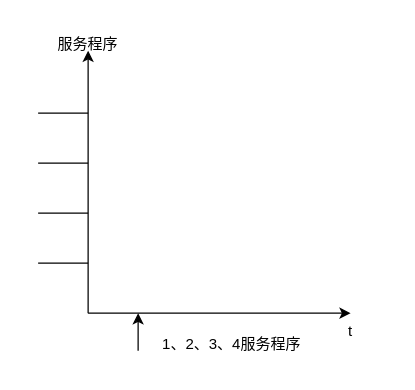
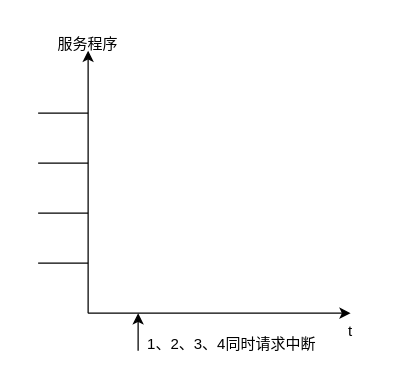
node "1、2、3、4服务程序": label "1、2、3、4服务程序" -> "1、2、3、4同时请求中断"
